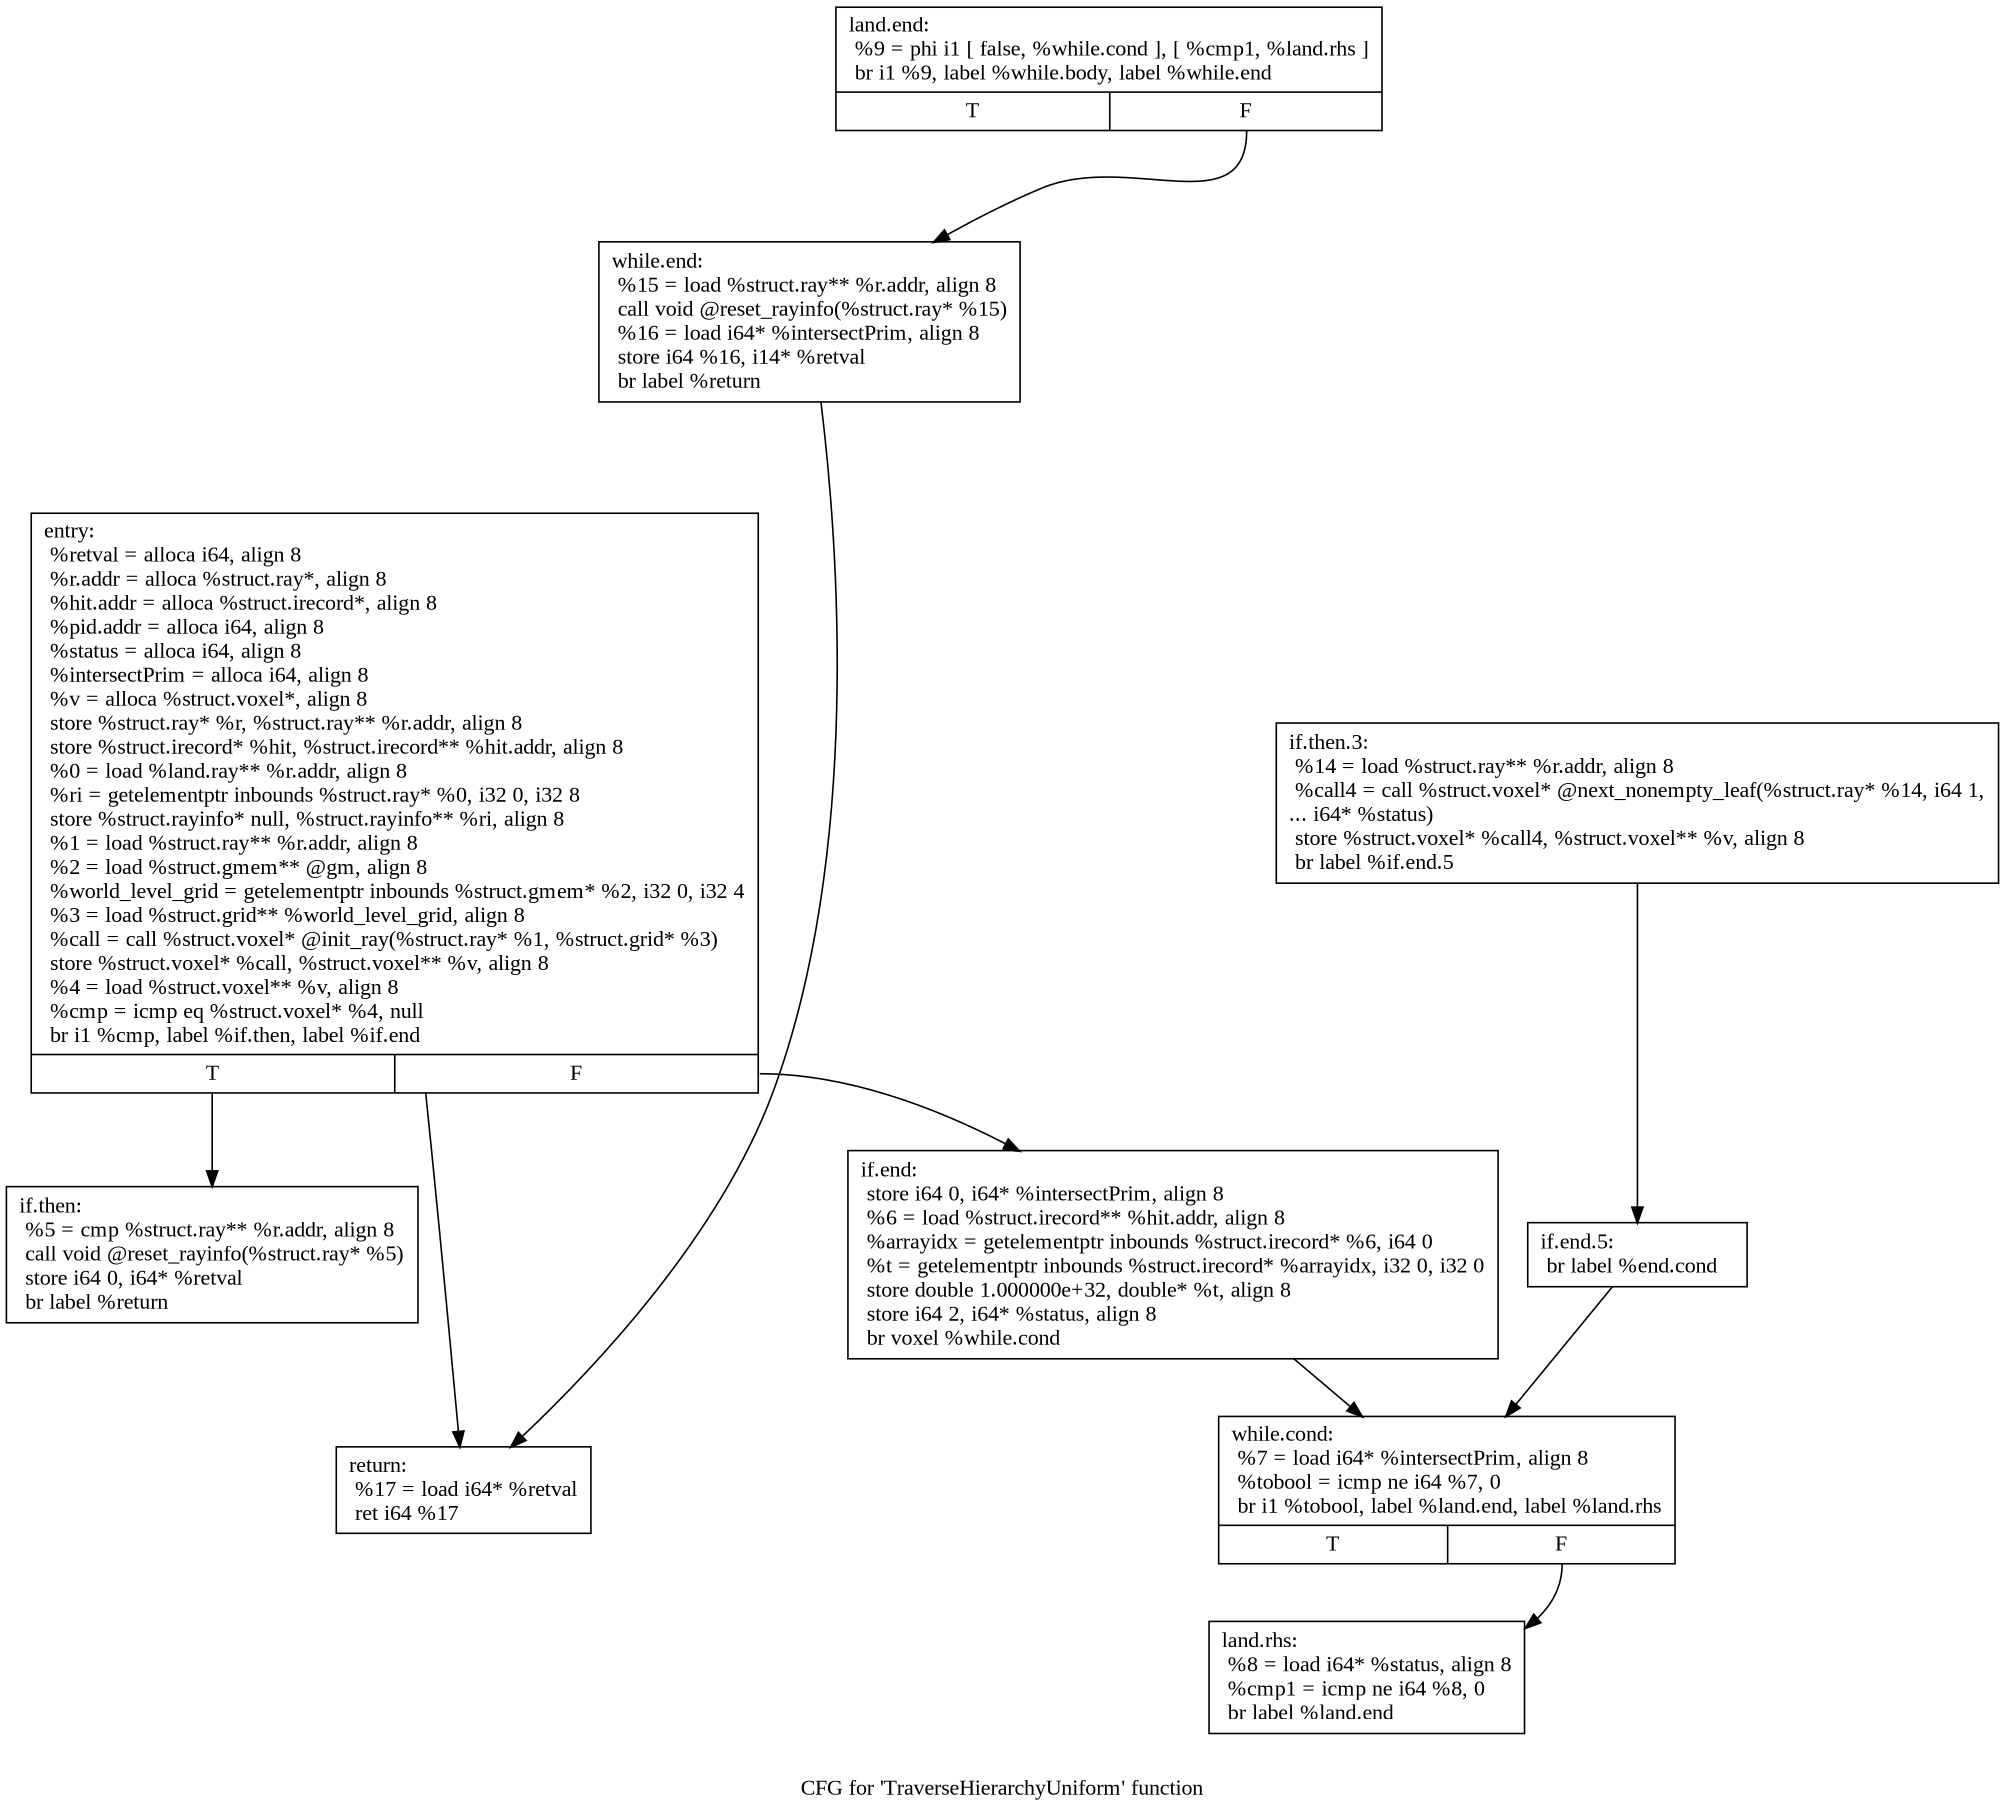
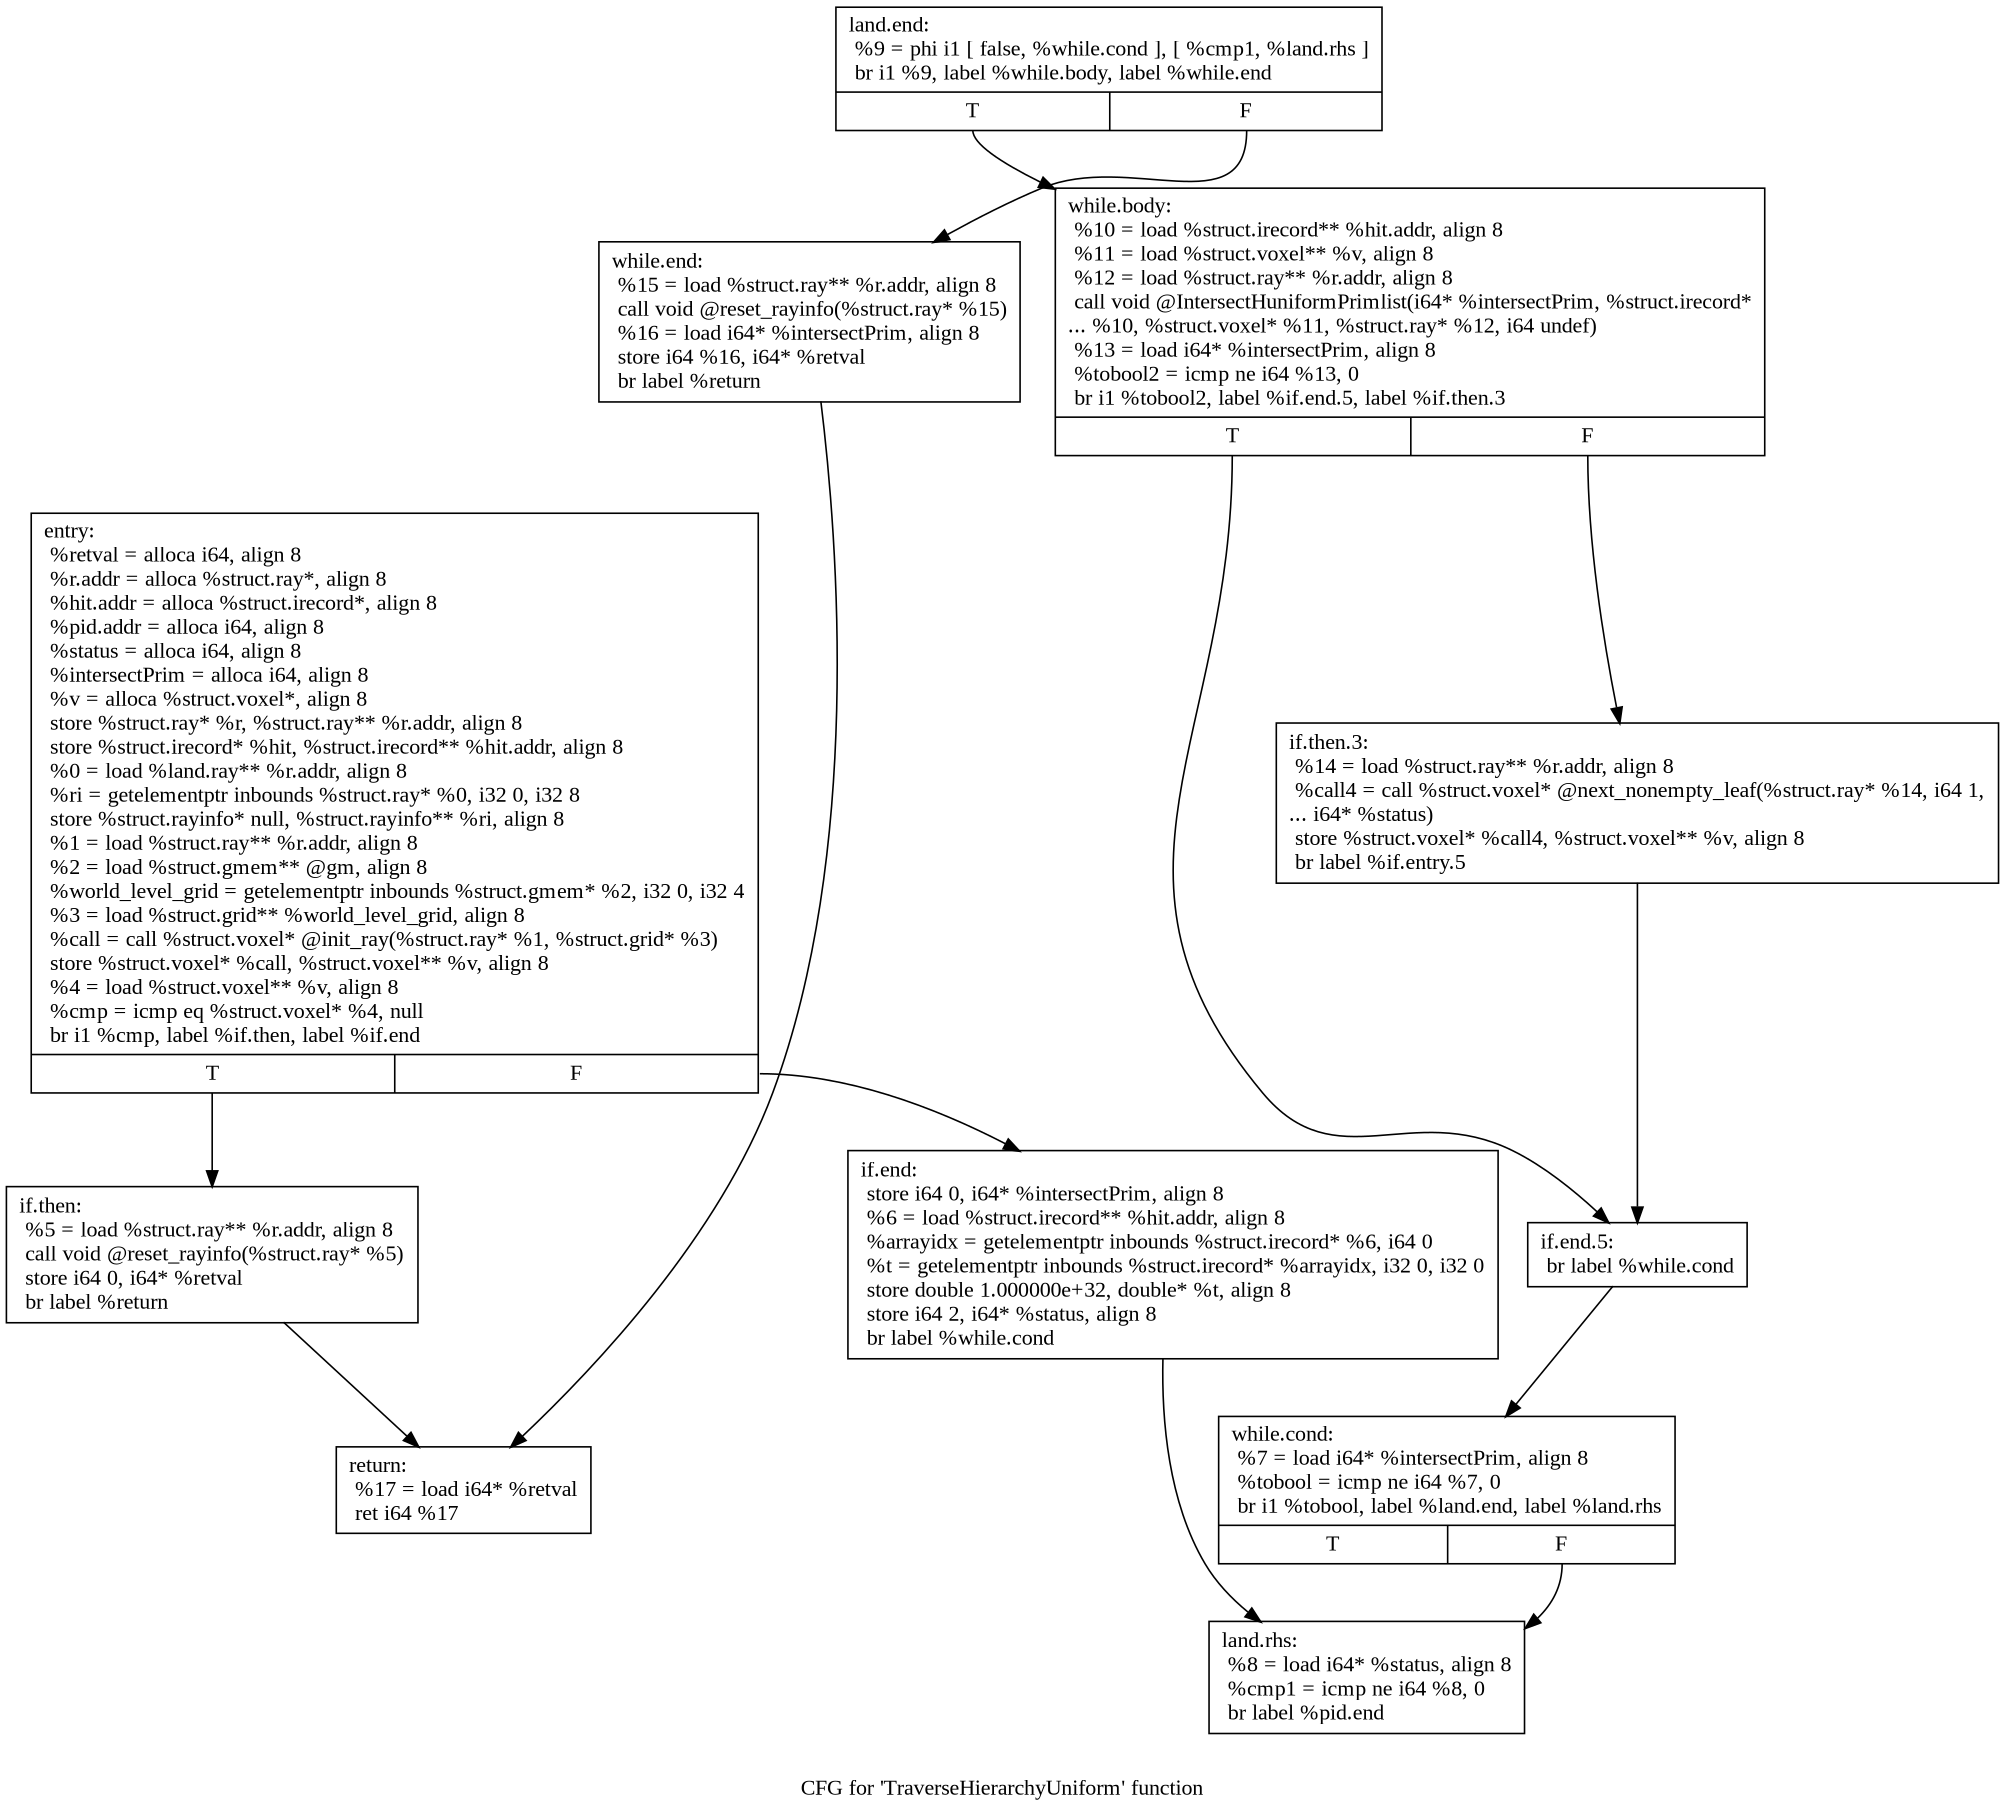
node "while.body:": added
node "while.end:": text "store i64 %16, i14* %retval" -> "store i64 %16, i64* %retval"
node "if.then.3:": text "br label %if.end.5" -> "br label %if.entry.5"
node "if.then:": text "%5 = cmp %struct.ray** %r.addr, align 8" -> "%5 = load %struct.ray** %r.addr, align 8"
edge "entry:" -> "return:": now "if.then:" -> "return:"
node "if.end.5:": text "br label %end.cond" -> "br label %while.cond"
node "if.end:": text "br voxel %while.cond" -> "br label %while.cond"
edge "if.end:" -> "while.cond:": now "if.end:" -> "land.rhs:"
node "land.rhs:": text "br label %land.end" -> "br label %pid.end"
